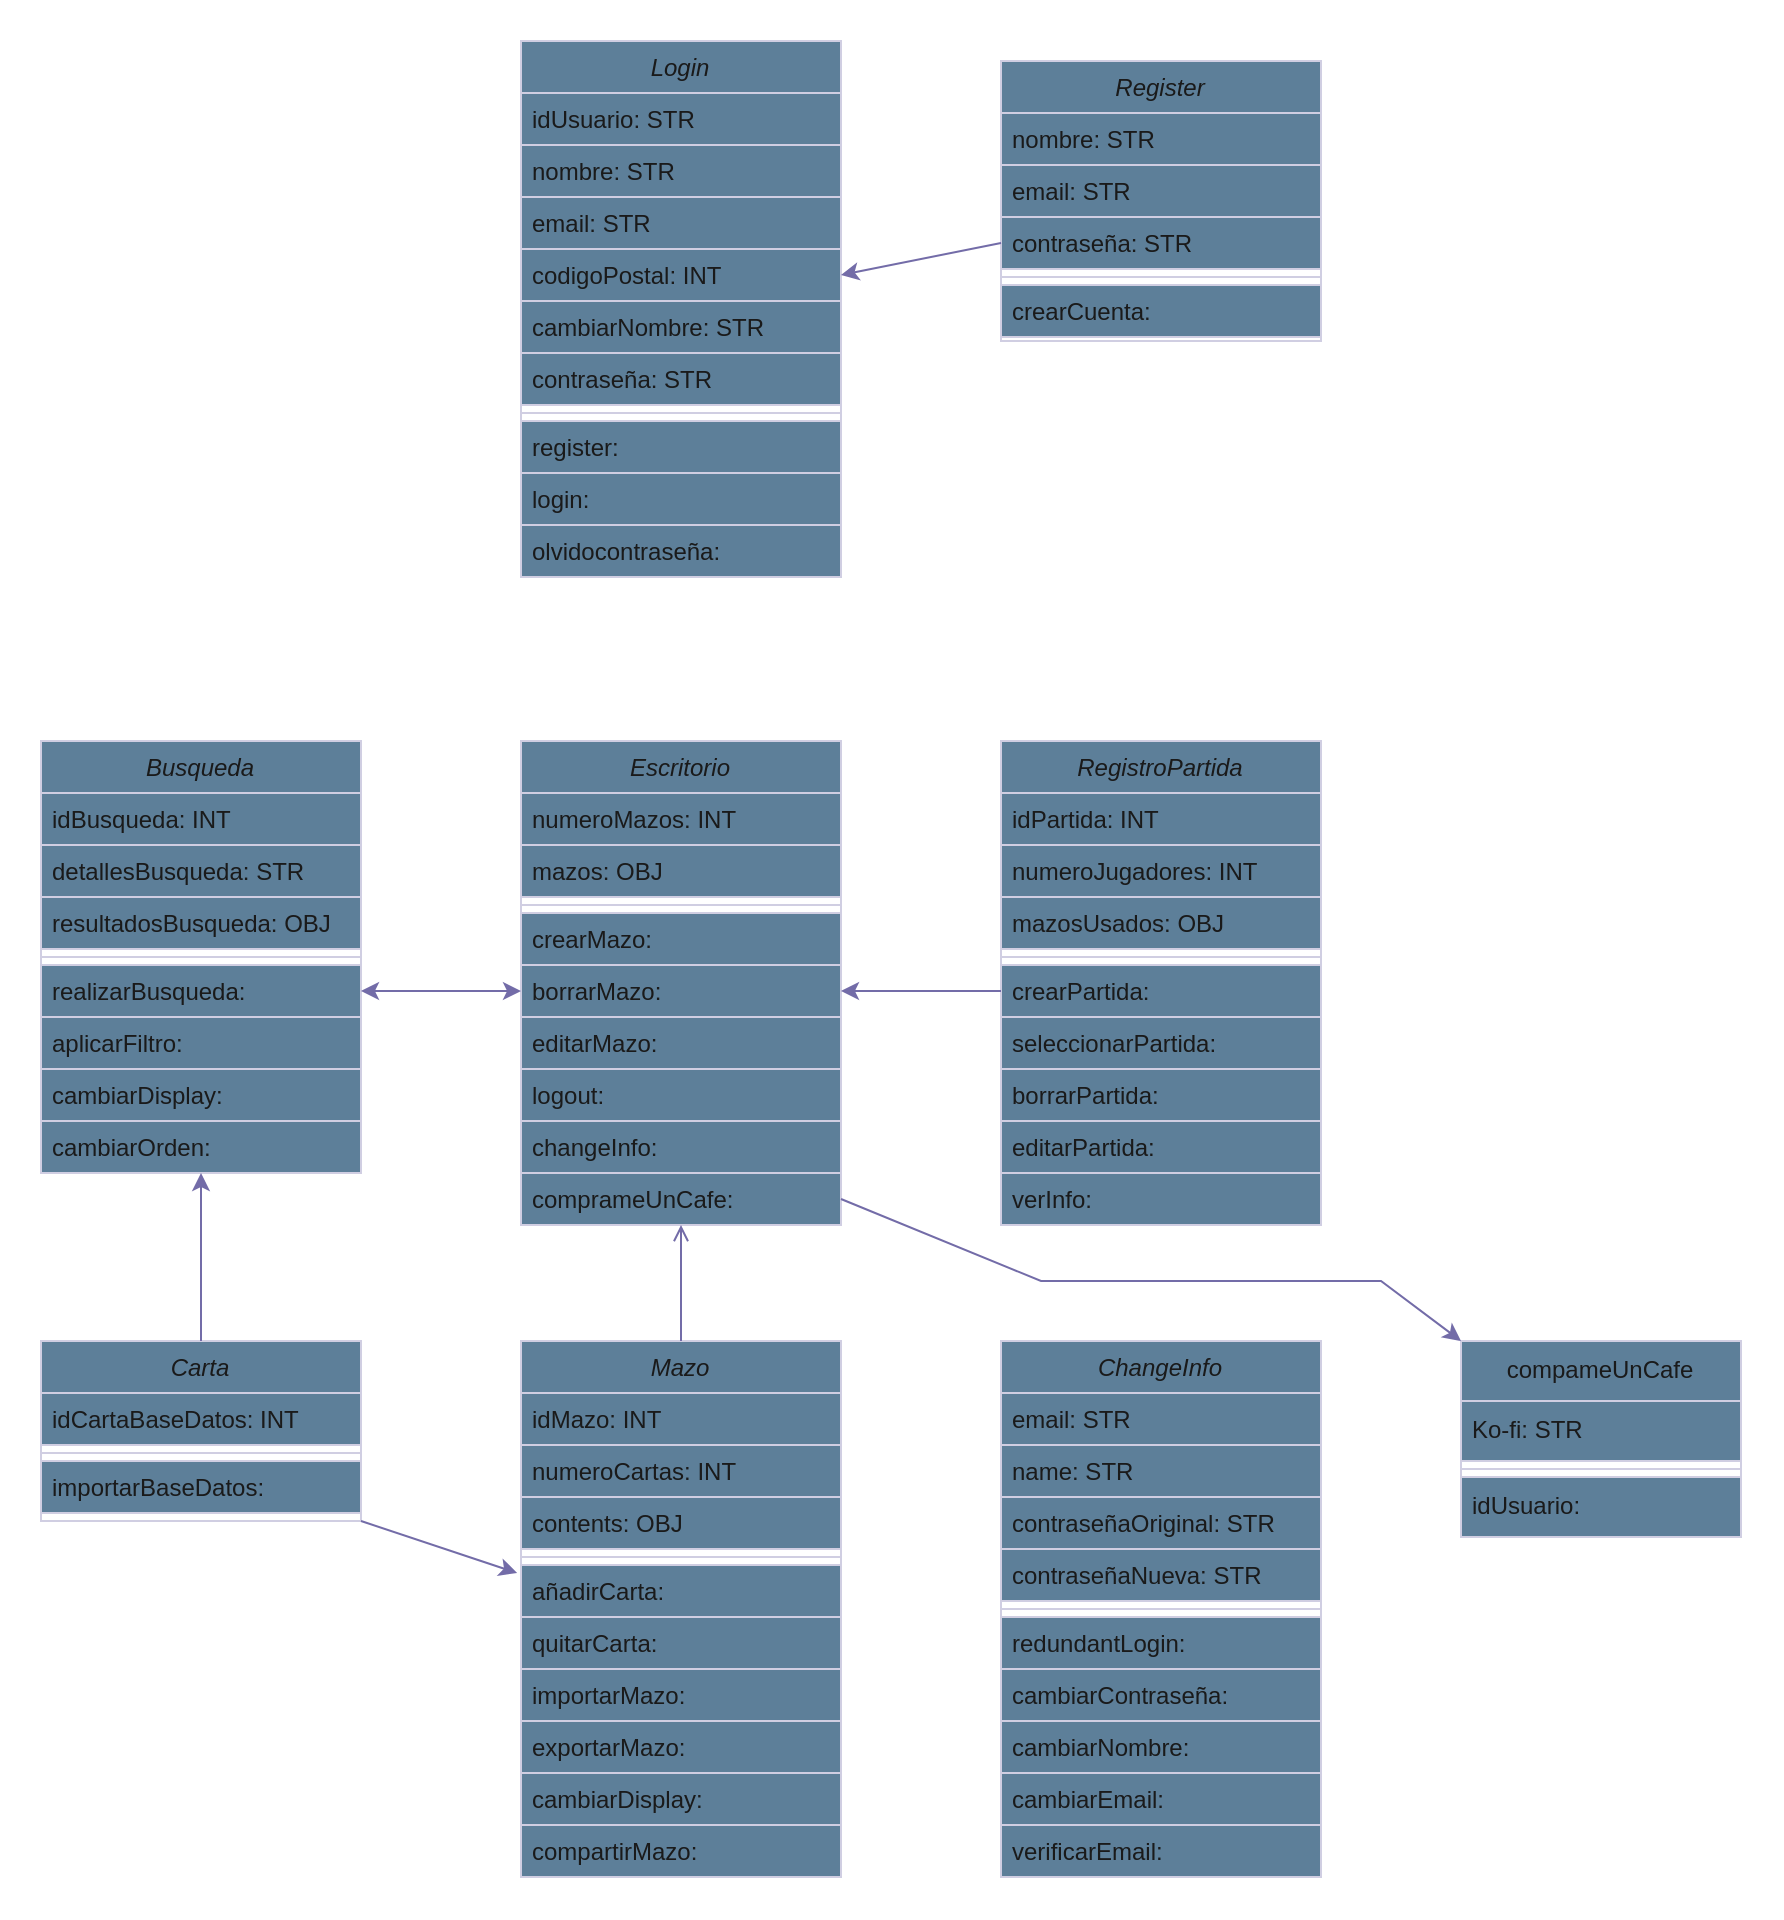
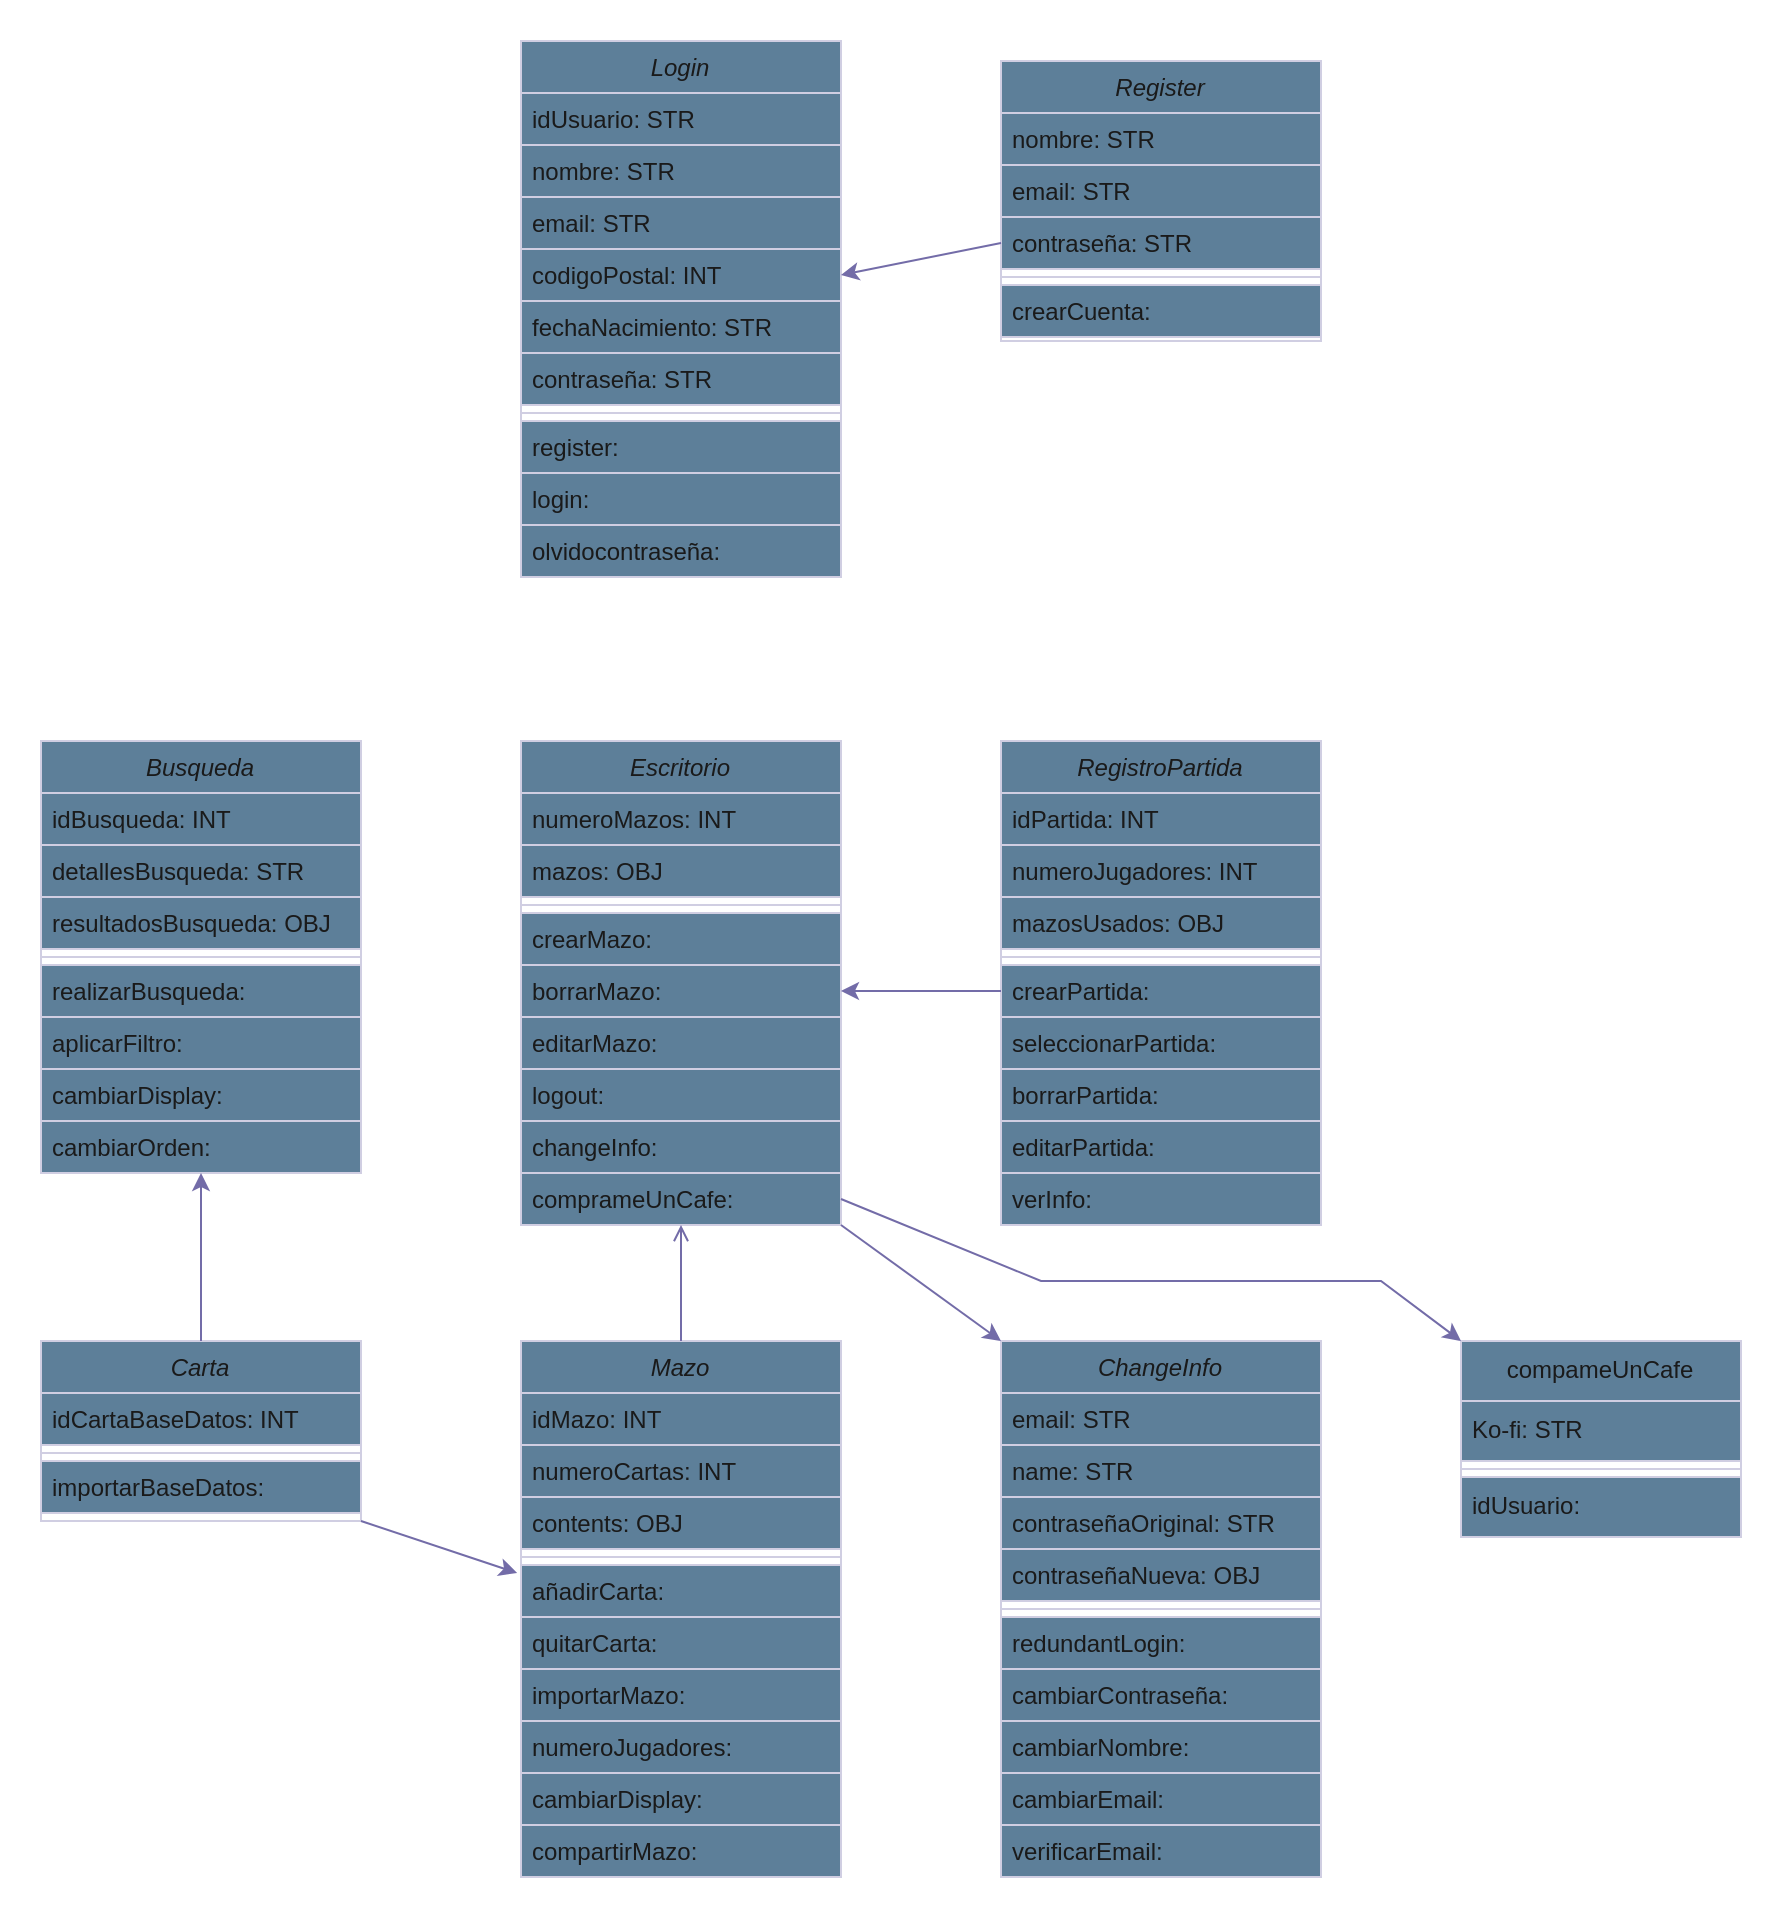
node "cambiarNombre: STR": label "cambiarNombre: STR" -> "fechaNacimiento: STR"
edge "realizarBusqueda:" -- "borrarMazo:": removed
edge "Escritorio" -> "ChangeInfo": added
node "contraseñaNueva: STR": label "contraseñaNueva: STR" -> "contraseñaNueva: OBJ"
node "exportarMazo:": label "exportarMazo:" -> "numeroJugadores:"
